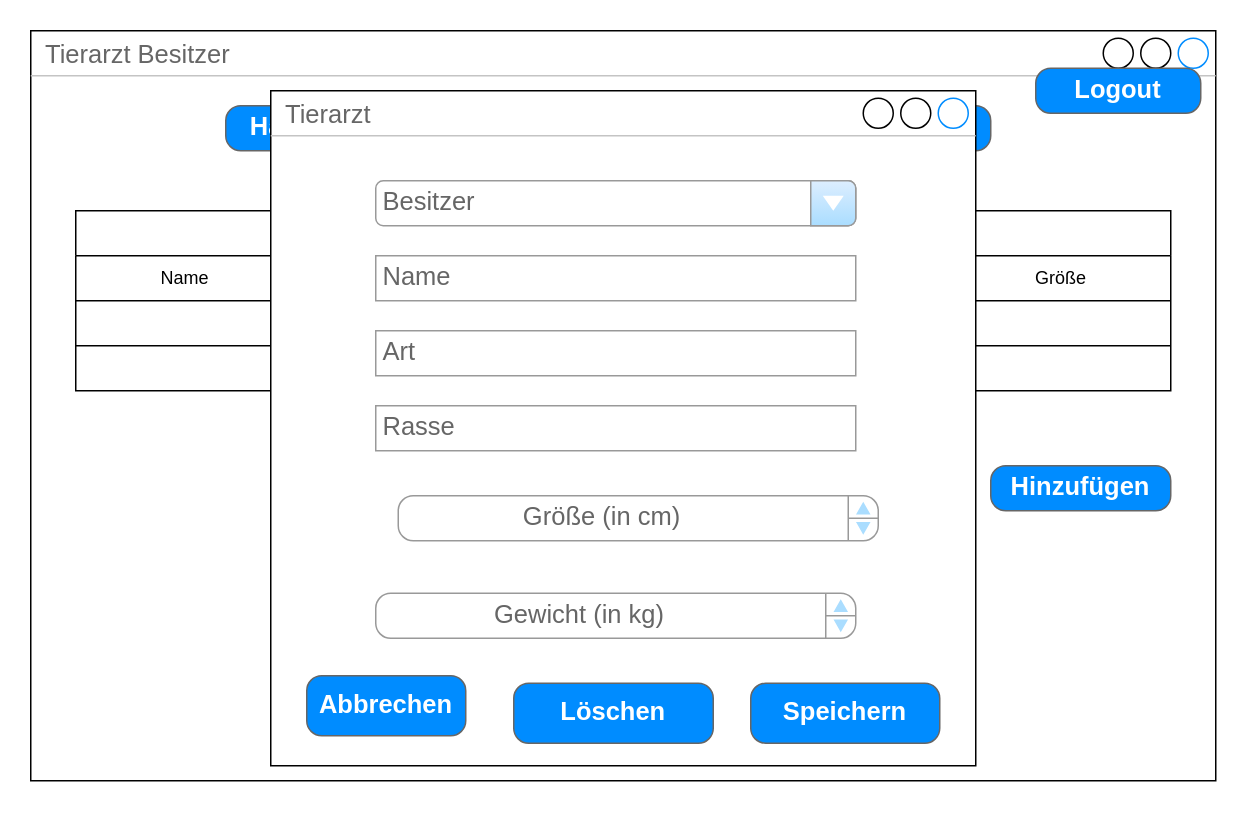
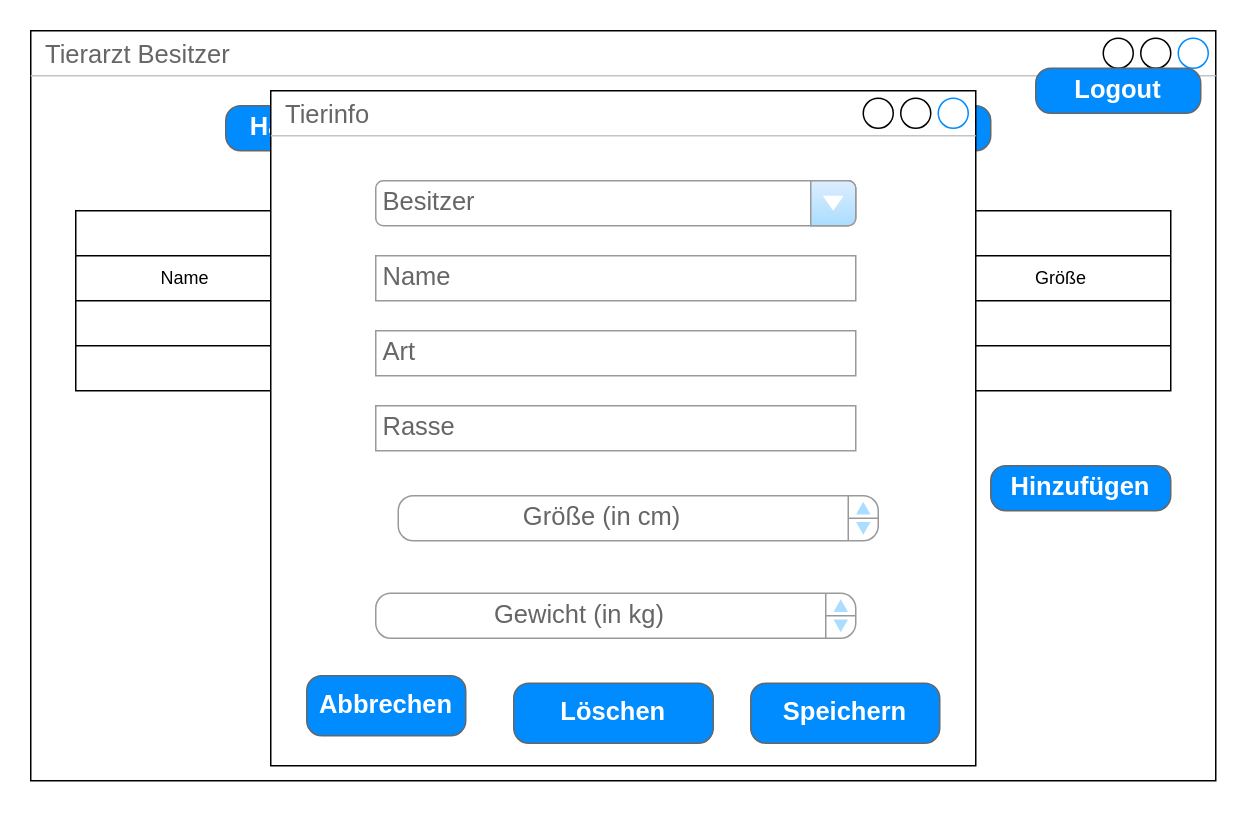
node "Tierarzt": label "Tierarzt" -> "Tierinfo"
